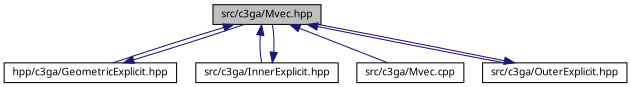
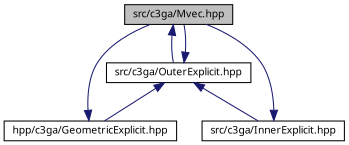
edge "hpp/c3ga/GeometricExplicit.hpp" -> "src/c3ga/Mvec.hpp": now "hpp/c3ga/GeometricExplicit.hpp" -> "src/c3ga/OuterExplicit.hpp"
edge "src/c3ga/InnerExplicit.hpp" -> "src/c3ga/Mvec.hpp": now "src/c3ga/InnerExplicit.hpp" -> "src/c3ga/OuterExplicit.hpp"
node "src/c3ga/Mvec.cpp": removed
